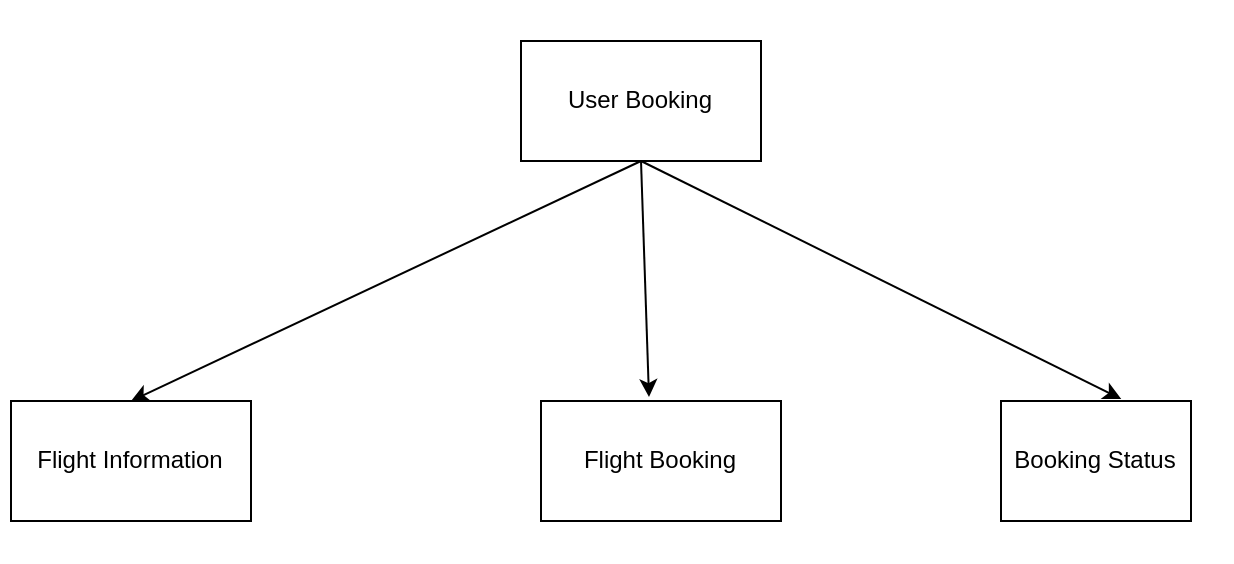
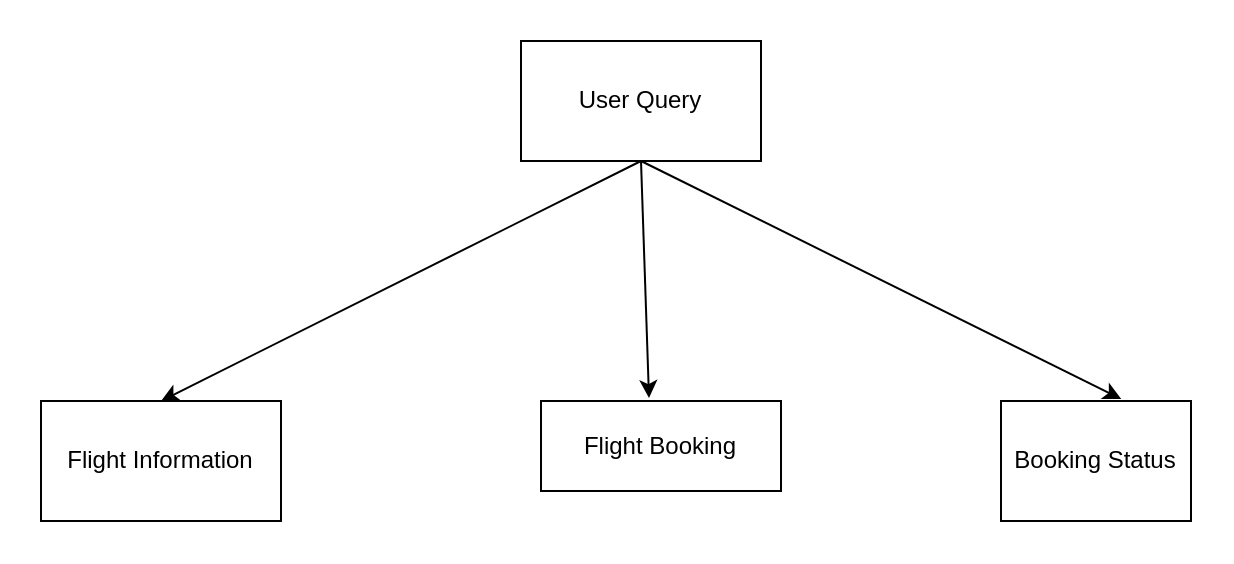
node "User Booking": label "User Booking" -> "User Query"
node "Flight Information": moved (131, 461) -> (161, 461)
node "Flight Booking": size 240x120 -> 240x90
